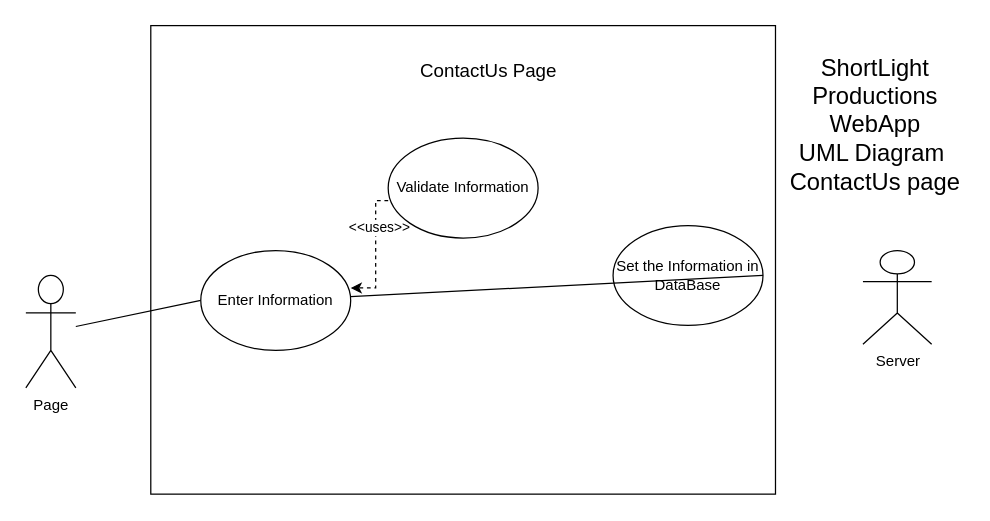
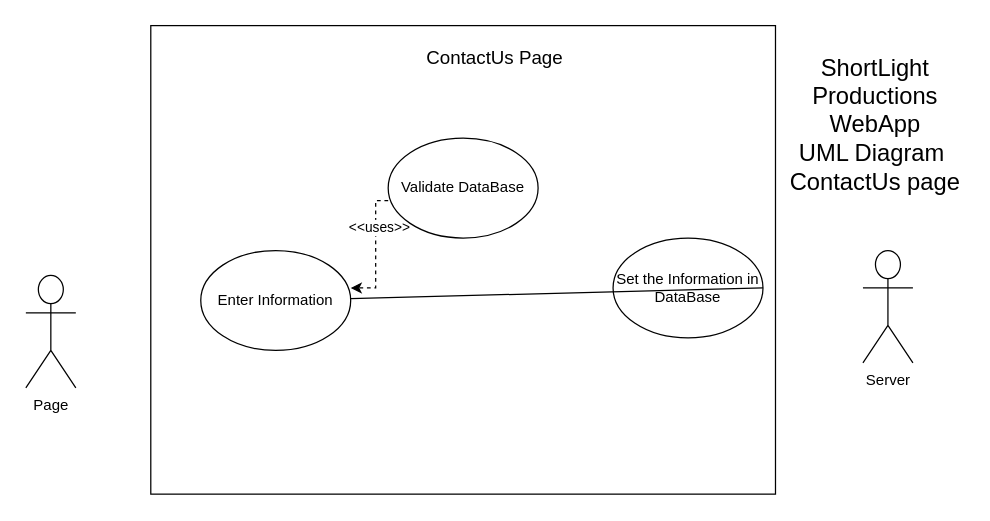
node "ContactUs Page": moved (501, 69) -> (507, 57)
node "Validate Information": label "Validate Information" -> "Validate DataBase"
node "Set the Information in DataBase": moved (688, 276) -> (688, 288)
node "Server": size 69x94 -> 50x113
edge "Enter Information" -- "Page": removed
